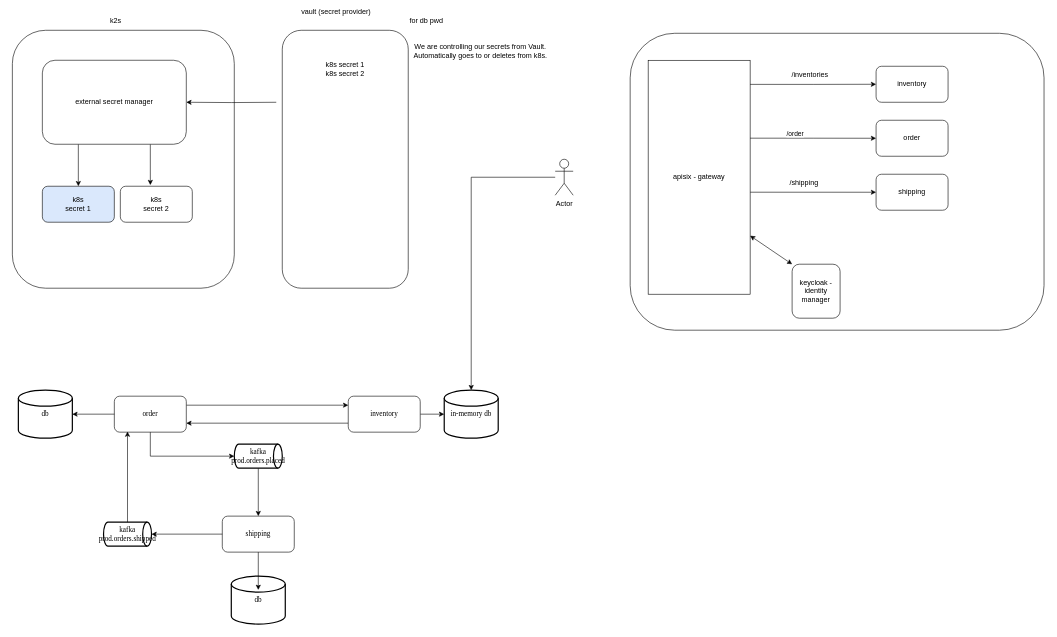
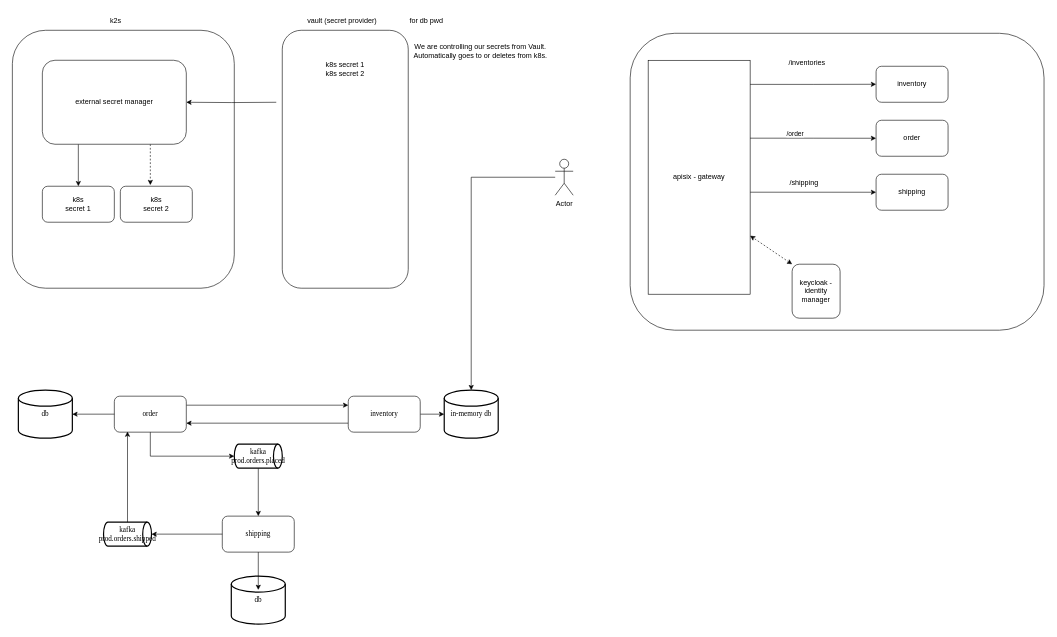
node "vault (secret provider)": moved (336, 12) -> (342, 21)
node "/inventories": moved (810, 75) -> (807, 63)
edge "external secret manager" -> "k8s secret 2": style solid -> dashed
node "k8s secret 1": fillcolor #dae8fc -> #ffffff
edge "apisix - gateway" -- "keycloak - identity manager": style solid -> dashed
